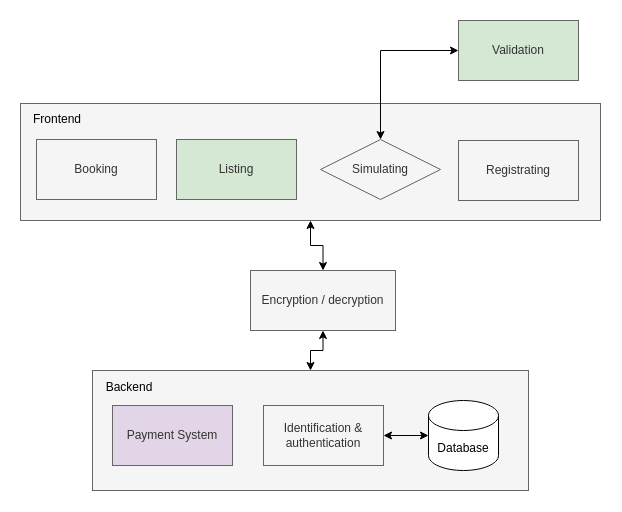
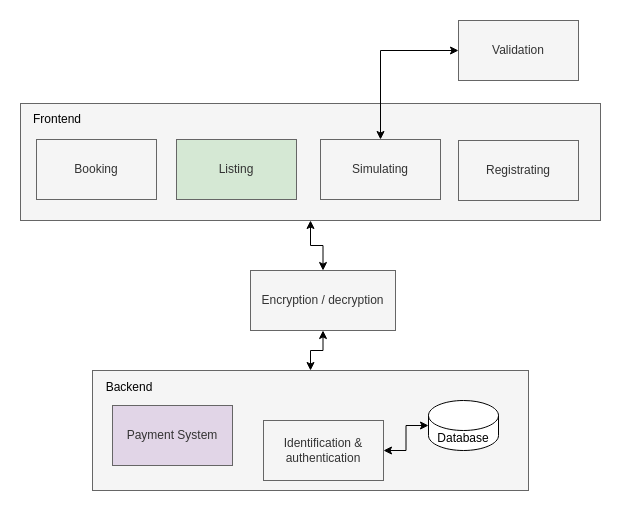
node "Validation": fillcolor #d5e8d4 -> #f5f5f5
node "Simulating": shape diamond -> rectangle
node "Identification & authentication": moved (324, 436) -> (324, 451)
node "Database": size 70x70 -> 70x50
